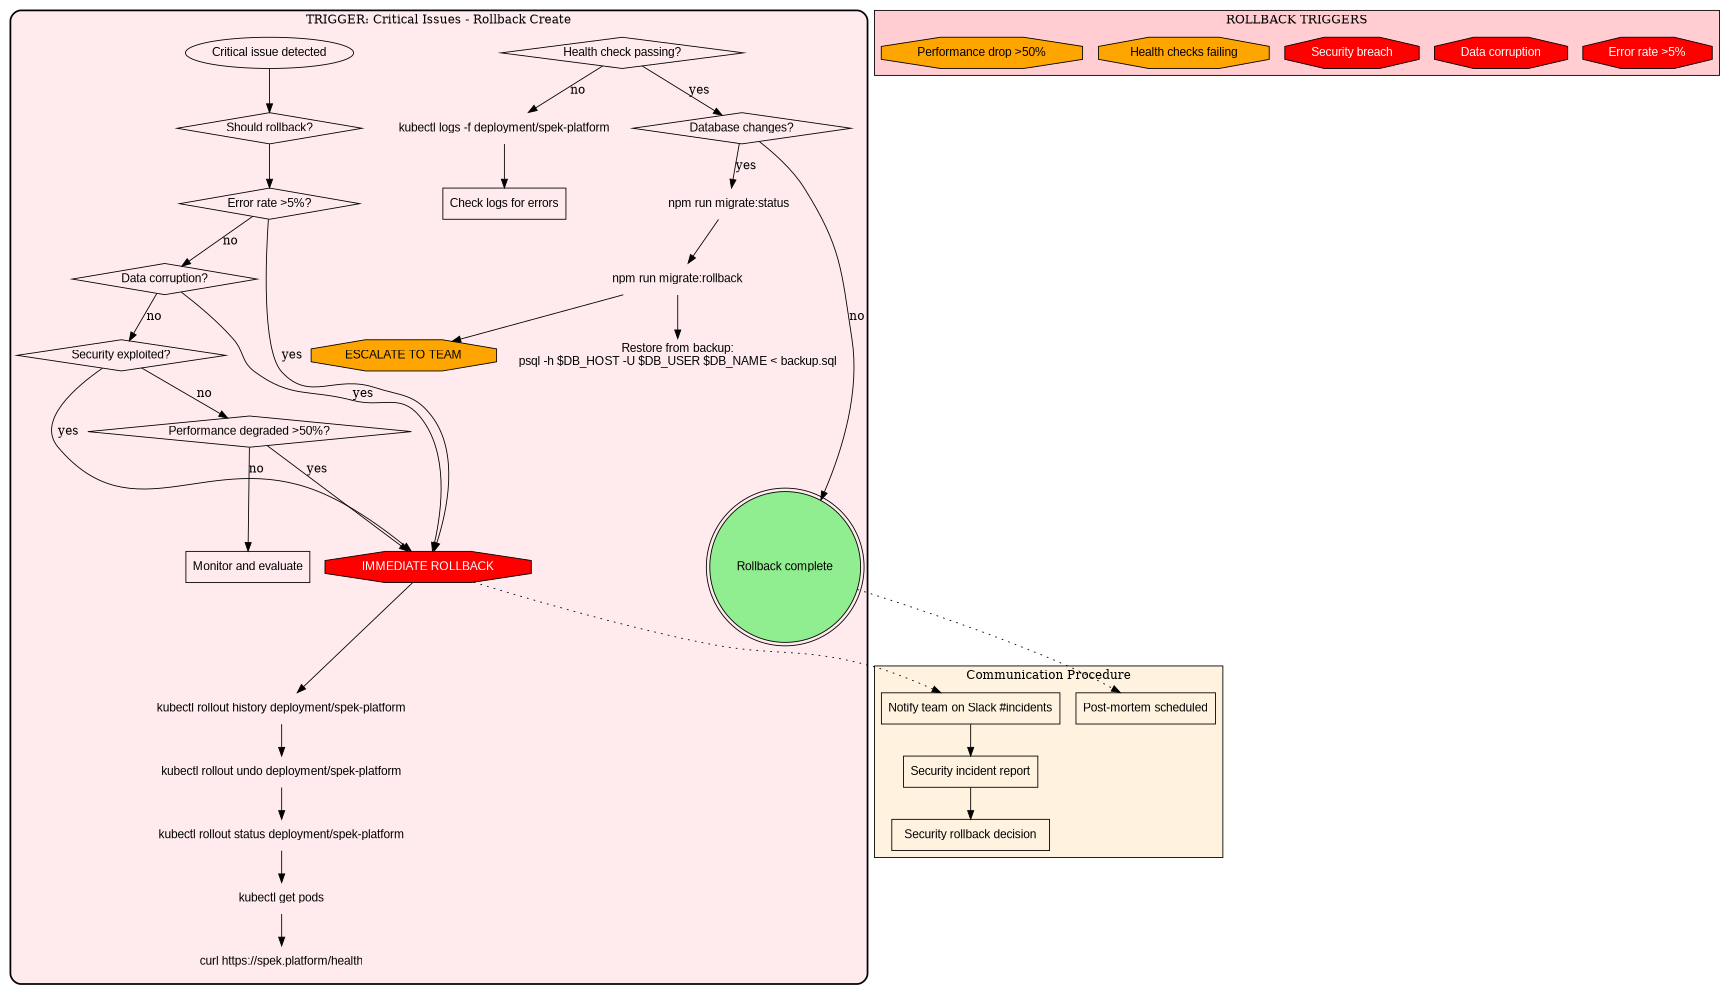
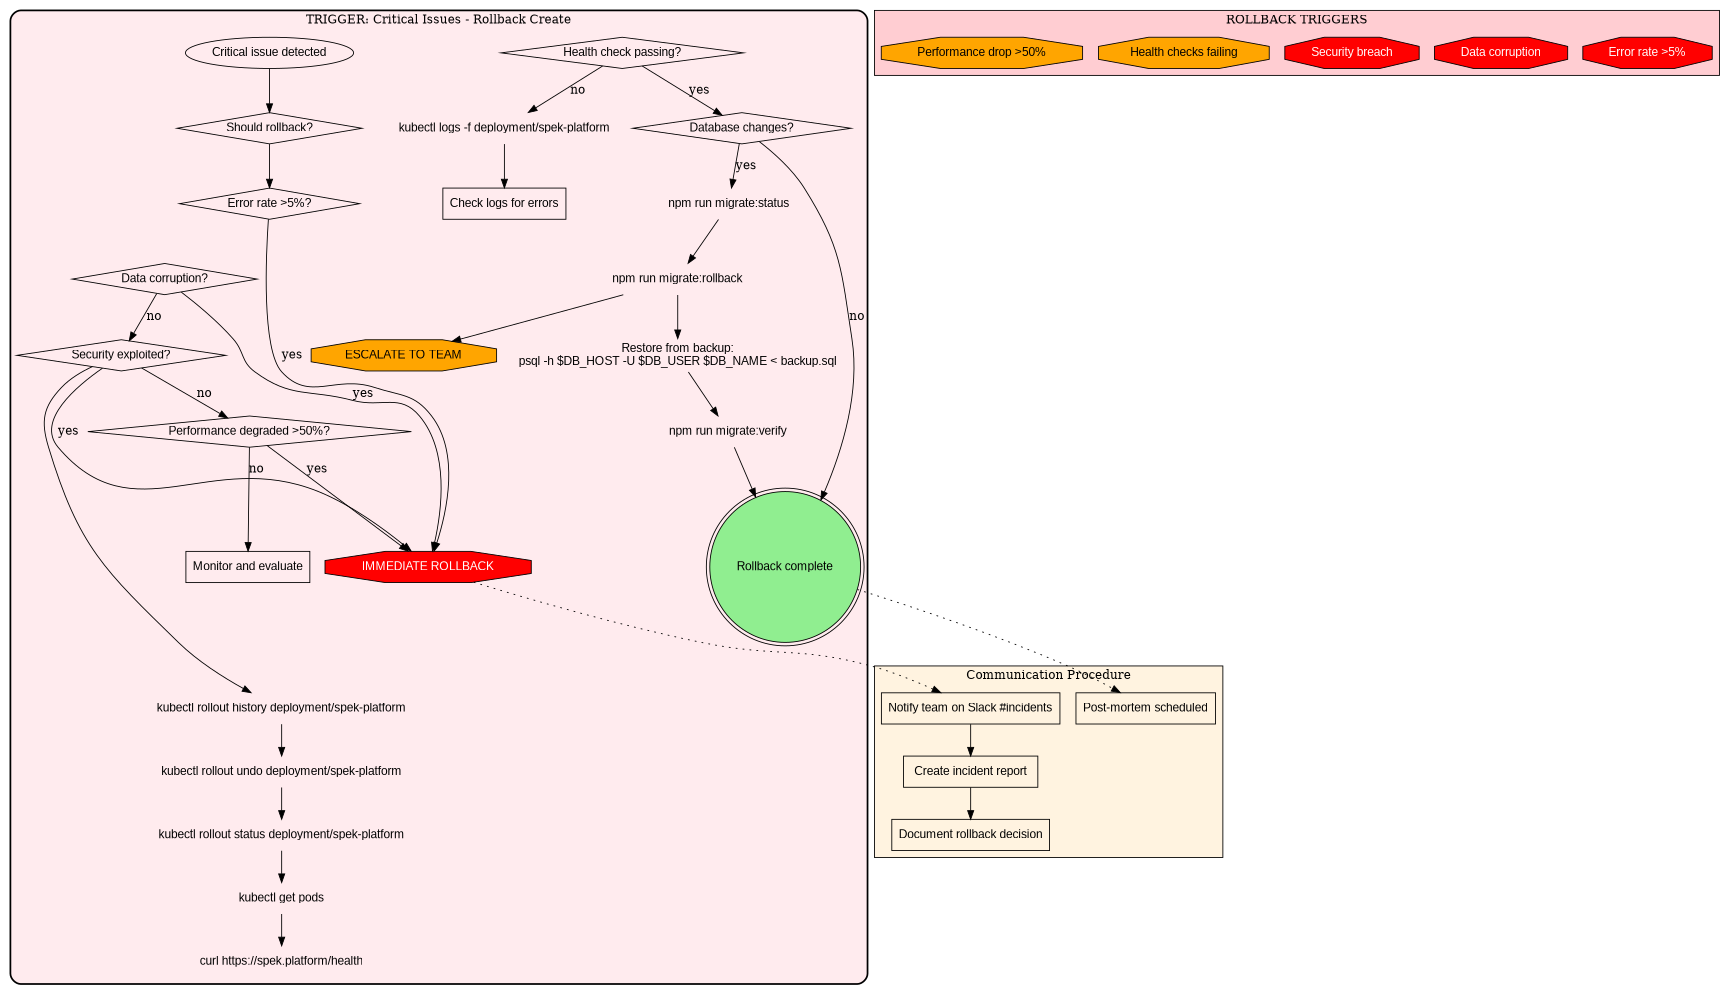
edge "Error rate >5%?" -> "Data corruption?": removed, label "no"
node "npm run migrate:verify": added
edge "IMMEDIATE ROLLBACK" -> "kubectl rollout history deployment/spek-platform": now "Security exploited?" -> "kubectl rollout history deployment/spek-platform"
node "Security incident report": label "Security incident report" -> "Create incident report"
node "Security rollback decision": label "Security rollback decision" -> "Document rollback decision"
